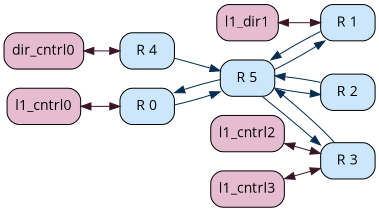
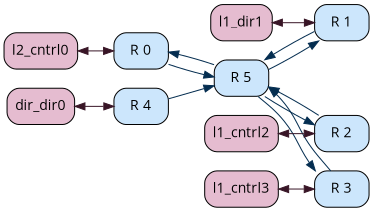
node "dir_cntrl0": label "dir_cntrl0" -> "dir_dir0"
node "l1_cntrl0": label "l1_cntrl0" -> "l2_cntrl0"
edge "l1_cntrl2" -- "R 3": now "l1_cntrl2" -- "R 2"
